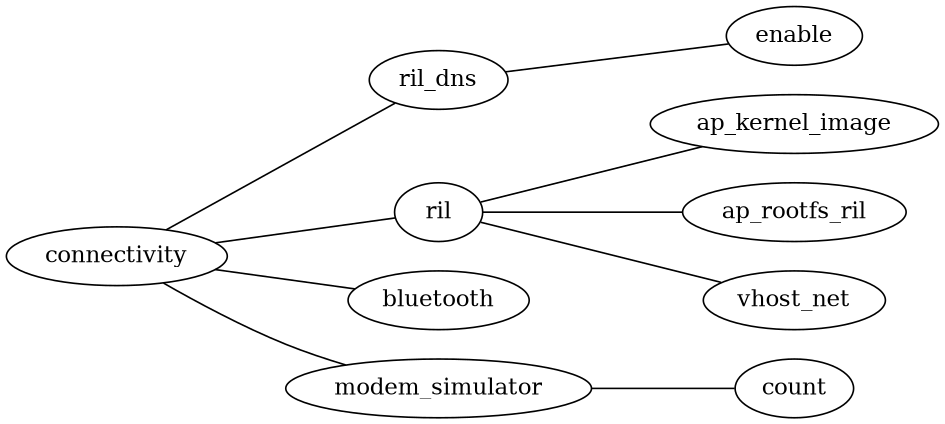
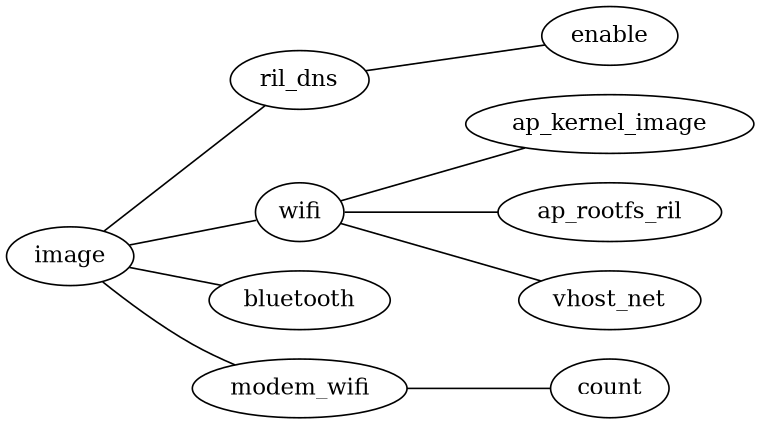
node "ril": label "ril" -> "wifi"
node "connectivity": label "connectivity" -> "image"
node "modem_simulator": label "modem_simulator" -> "modem_wifi"
